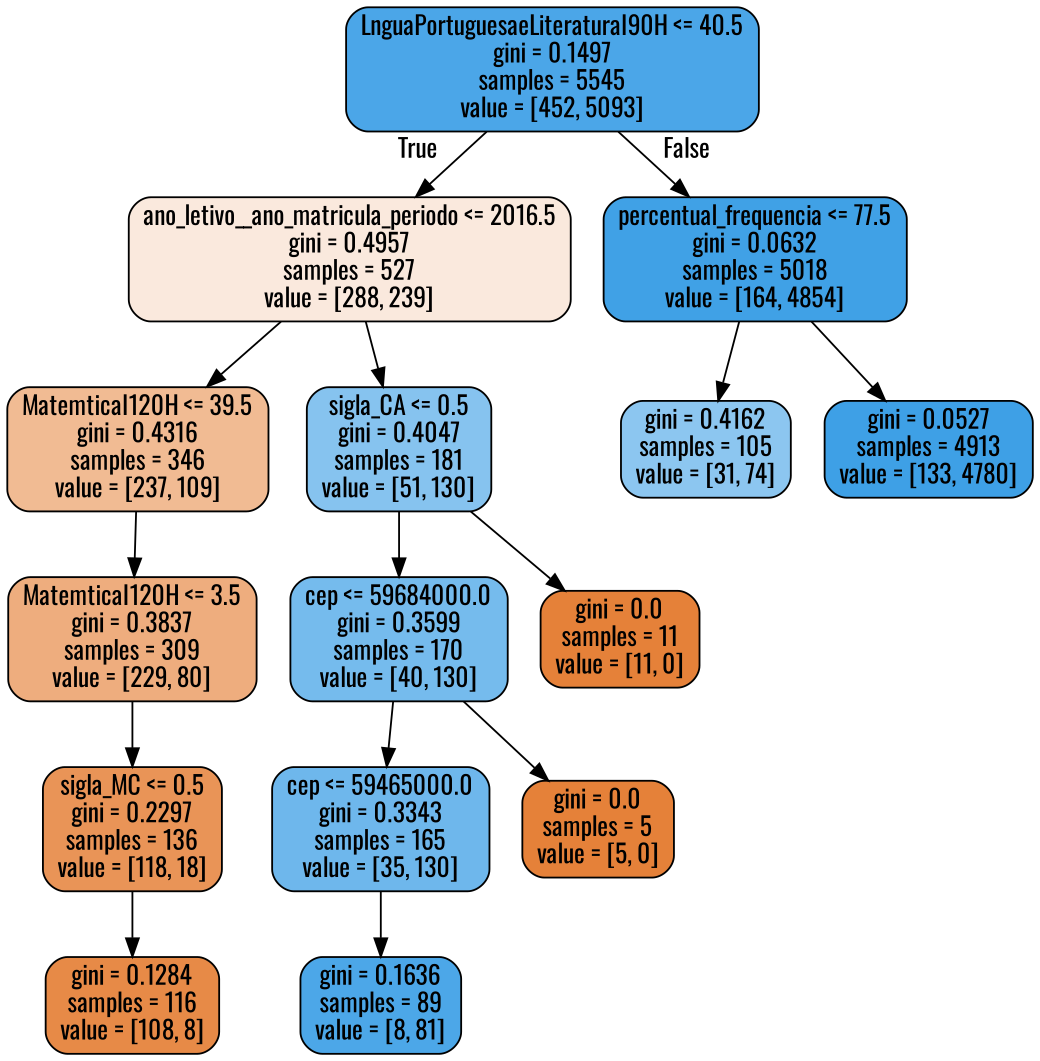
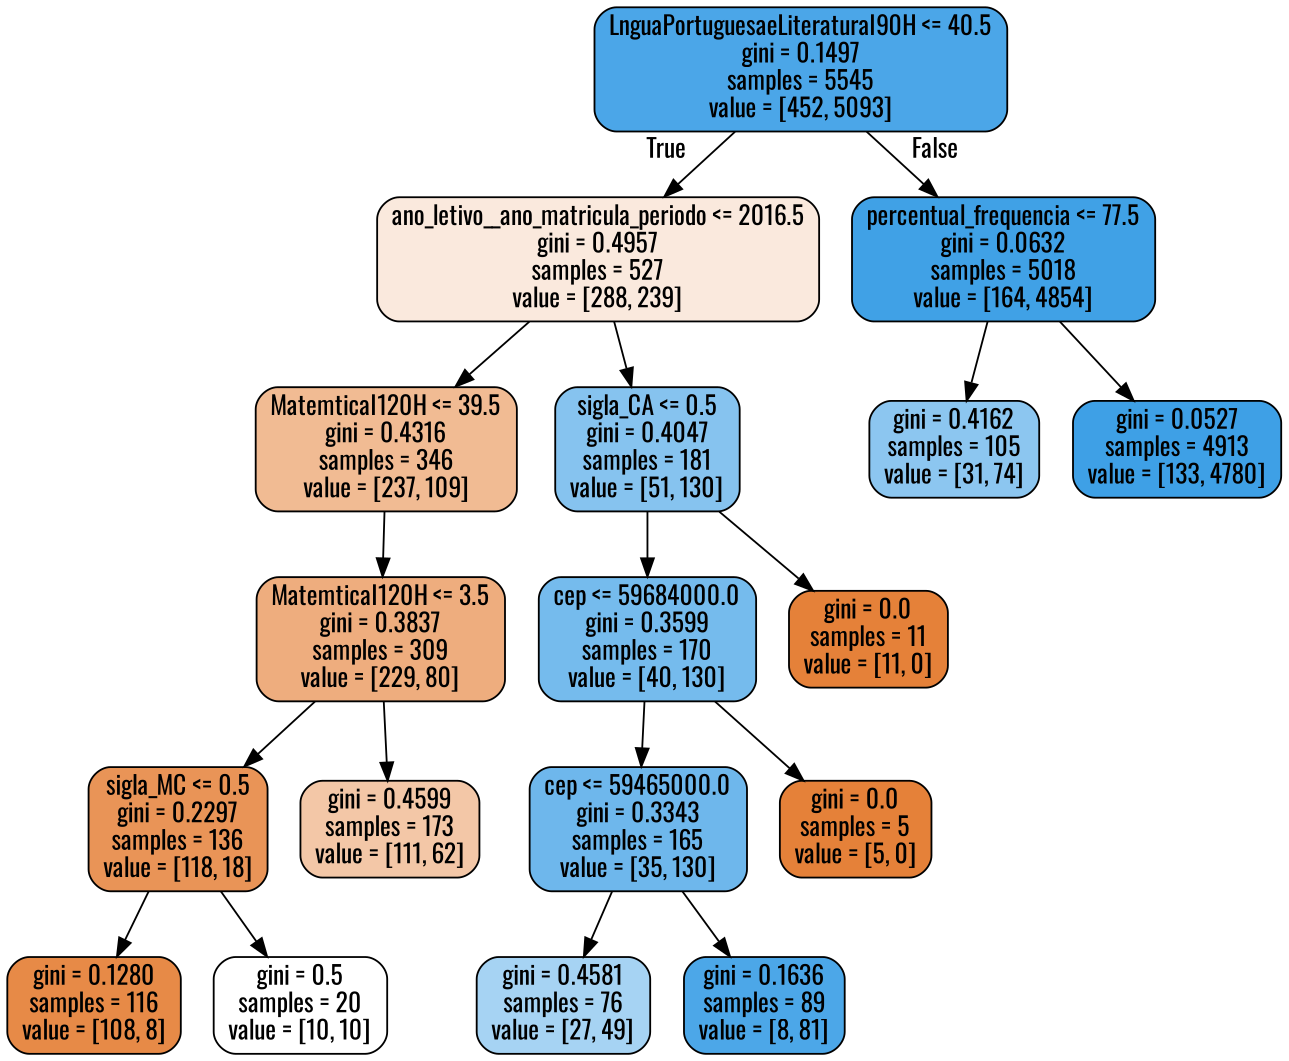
node "gini = 0.4599 samples = 173 value = [111, 62]": added
node "gini = 0.1284 samples = 116 value = [108, 8]": label "gini = 0.1284 samples = 116 value = [108, 8]" -> "gini = 0.1280 samples = 116 value = [108, 8]"
node "gini = 0.5 samples = 20 value = [10, 10]": added
node "gini = 0.4581 samples = 76 value = [27, 49]": added
